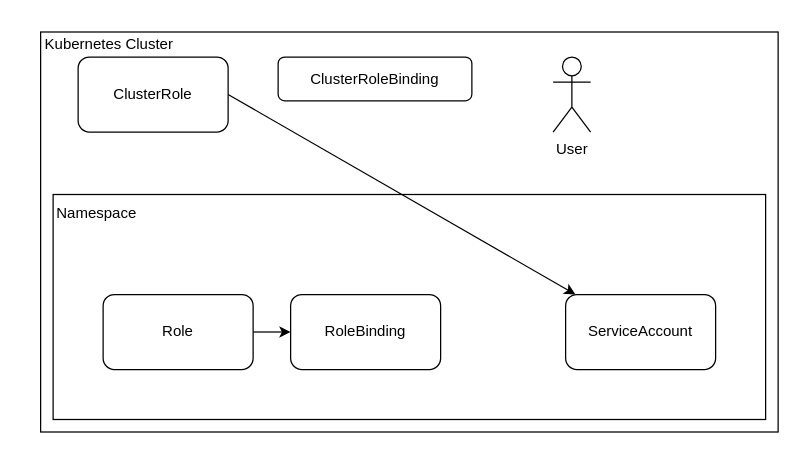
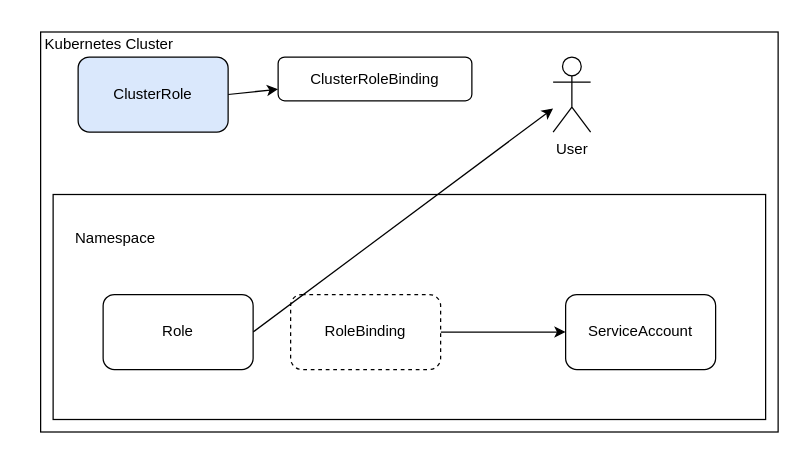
node "ClusterRole": fillcolor #ffffff -> #dae8fc
edge "ClusterRole" -> "ServiceAccount": now "ClusterRole" -> "ClusterRoleBinding"
node "Namespace": moved (97, 213) -> (116, 238)
edge "Role" -> "RoleBinding": now "Role" -> "User"
node "RoleBinding": style solid -> dashed
edge "RoleBinding" -> "ServiceAccount": added
